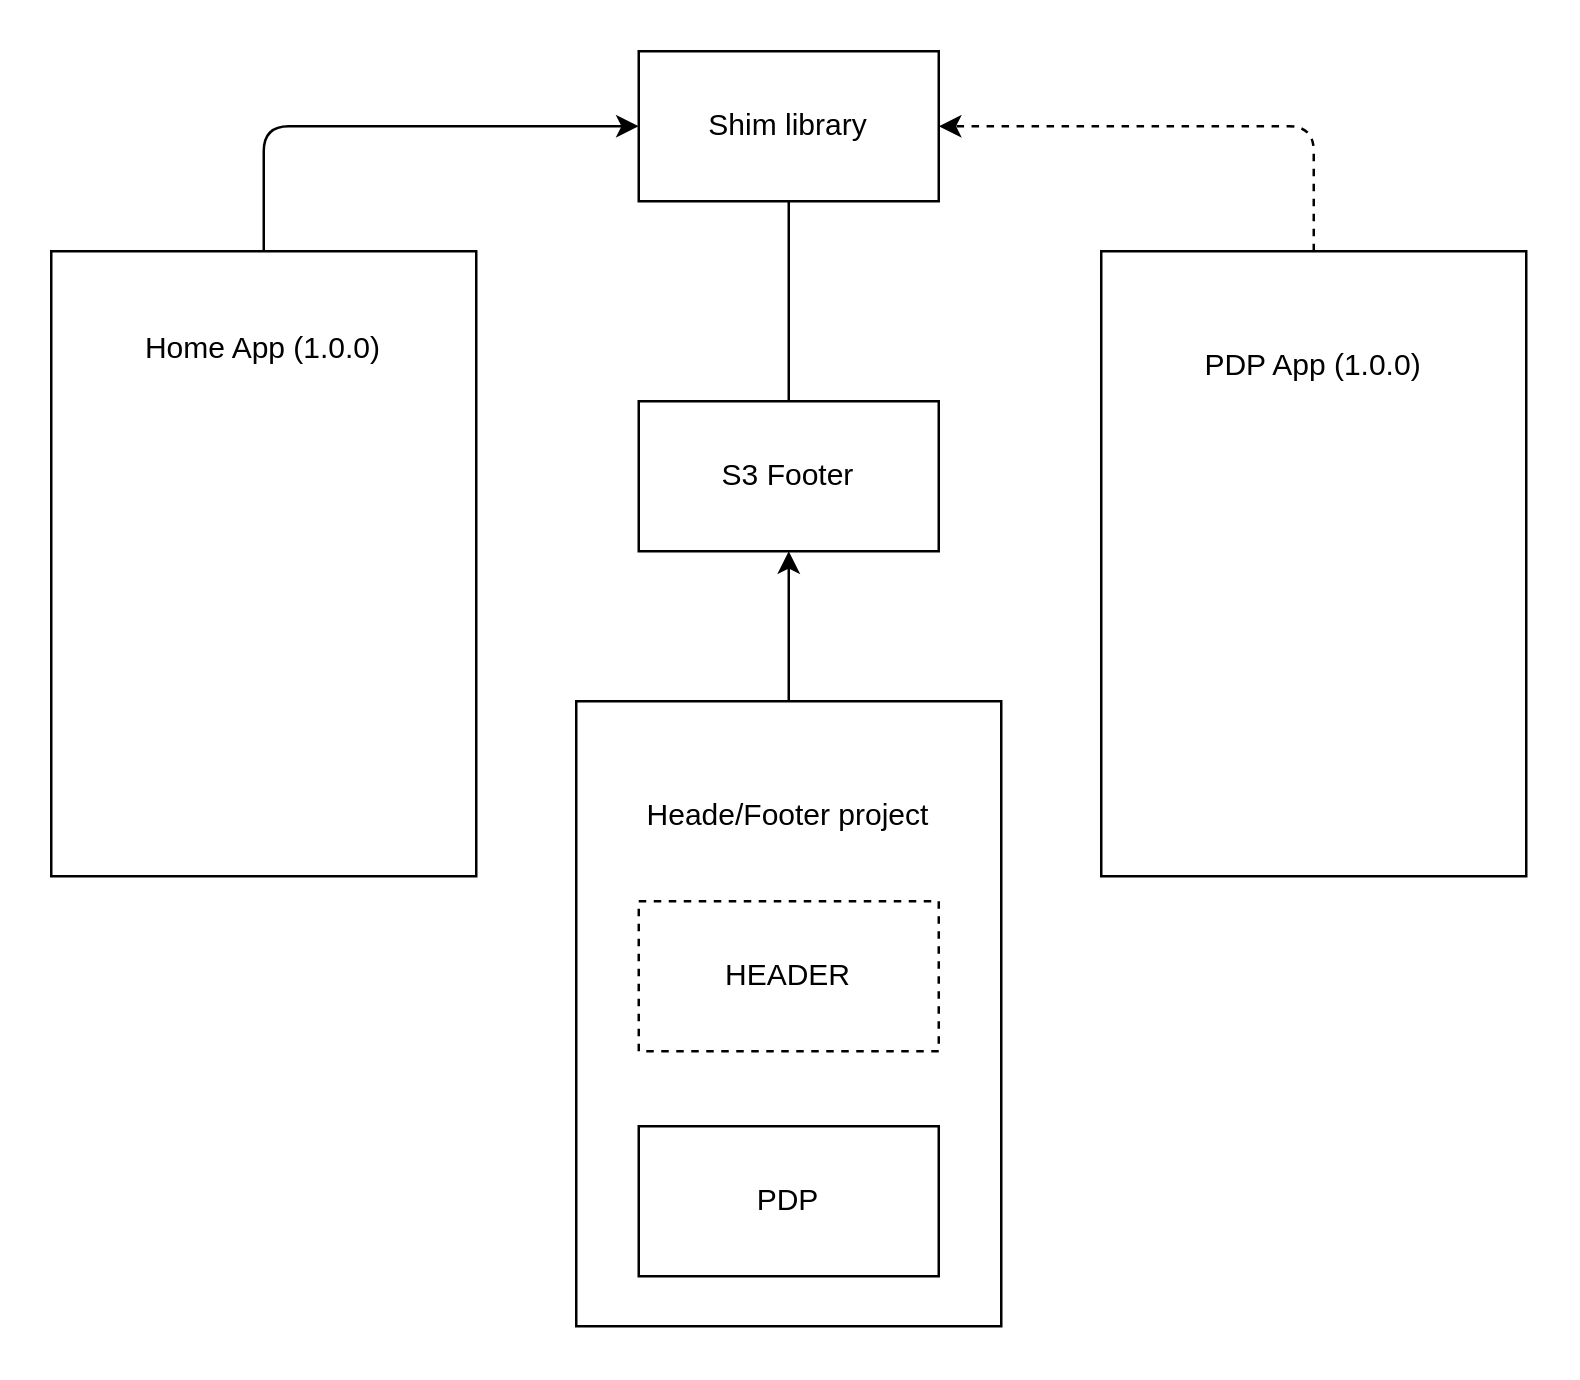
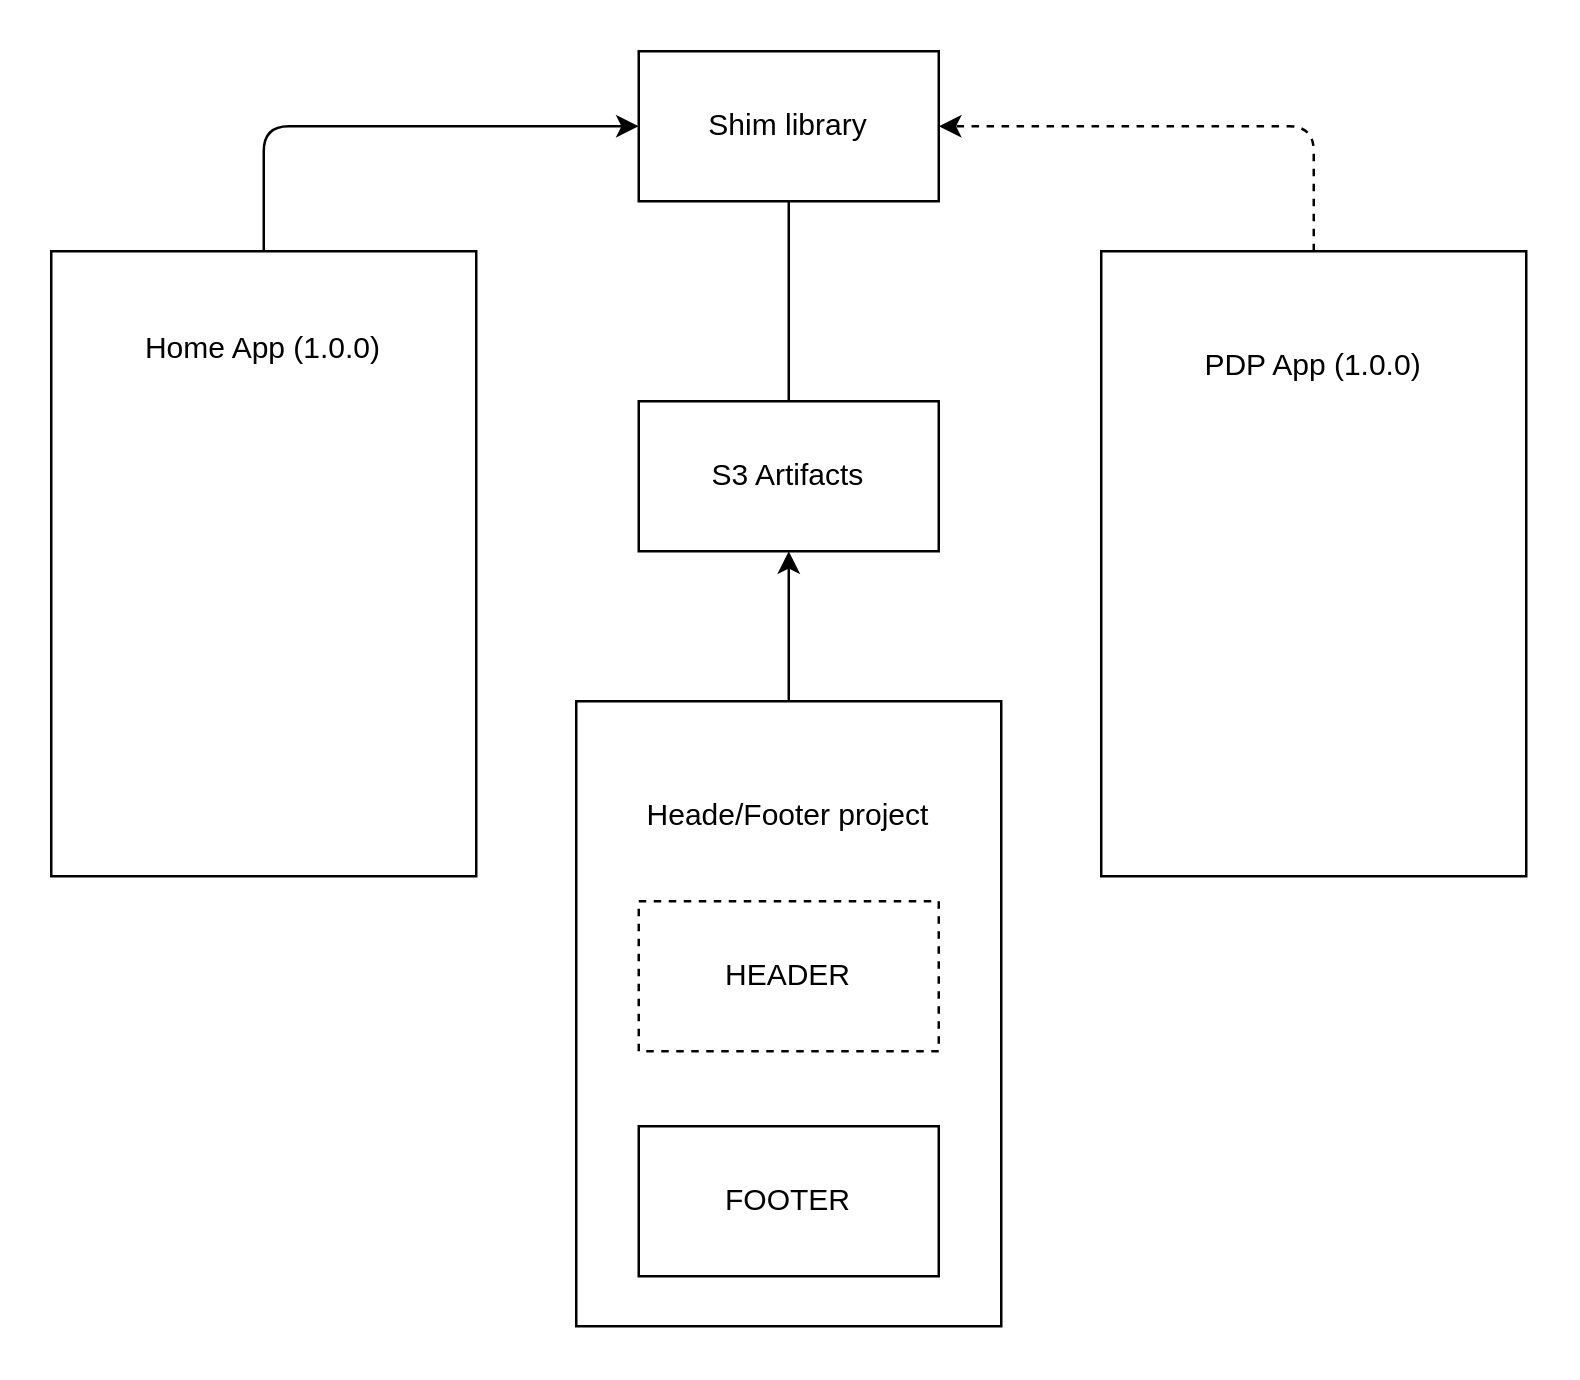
node "S3 Footer": label "S3 Footer" -> "S3 Artifacts"
node "PDP": label "PDP" -> "FOOTER"
